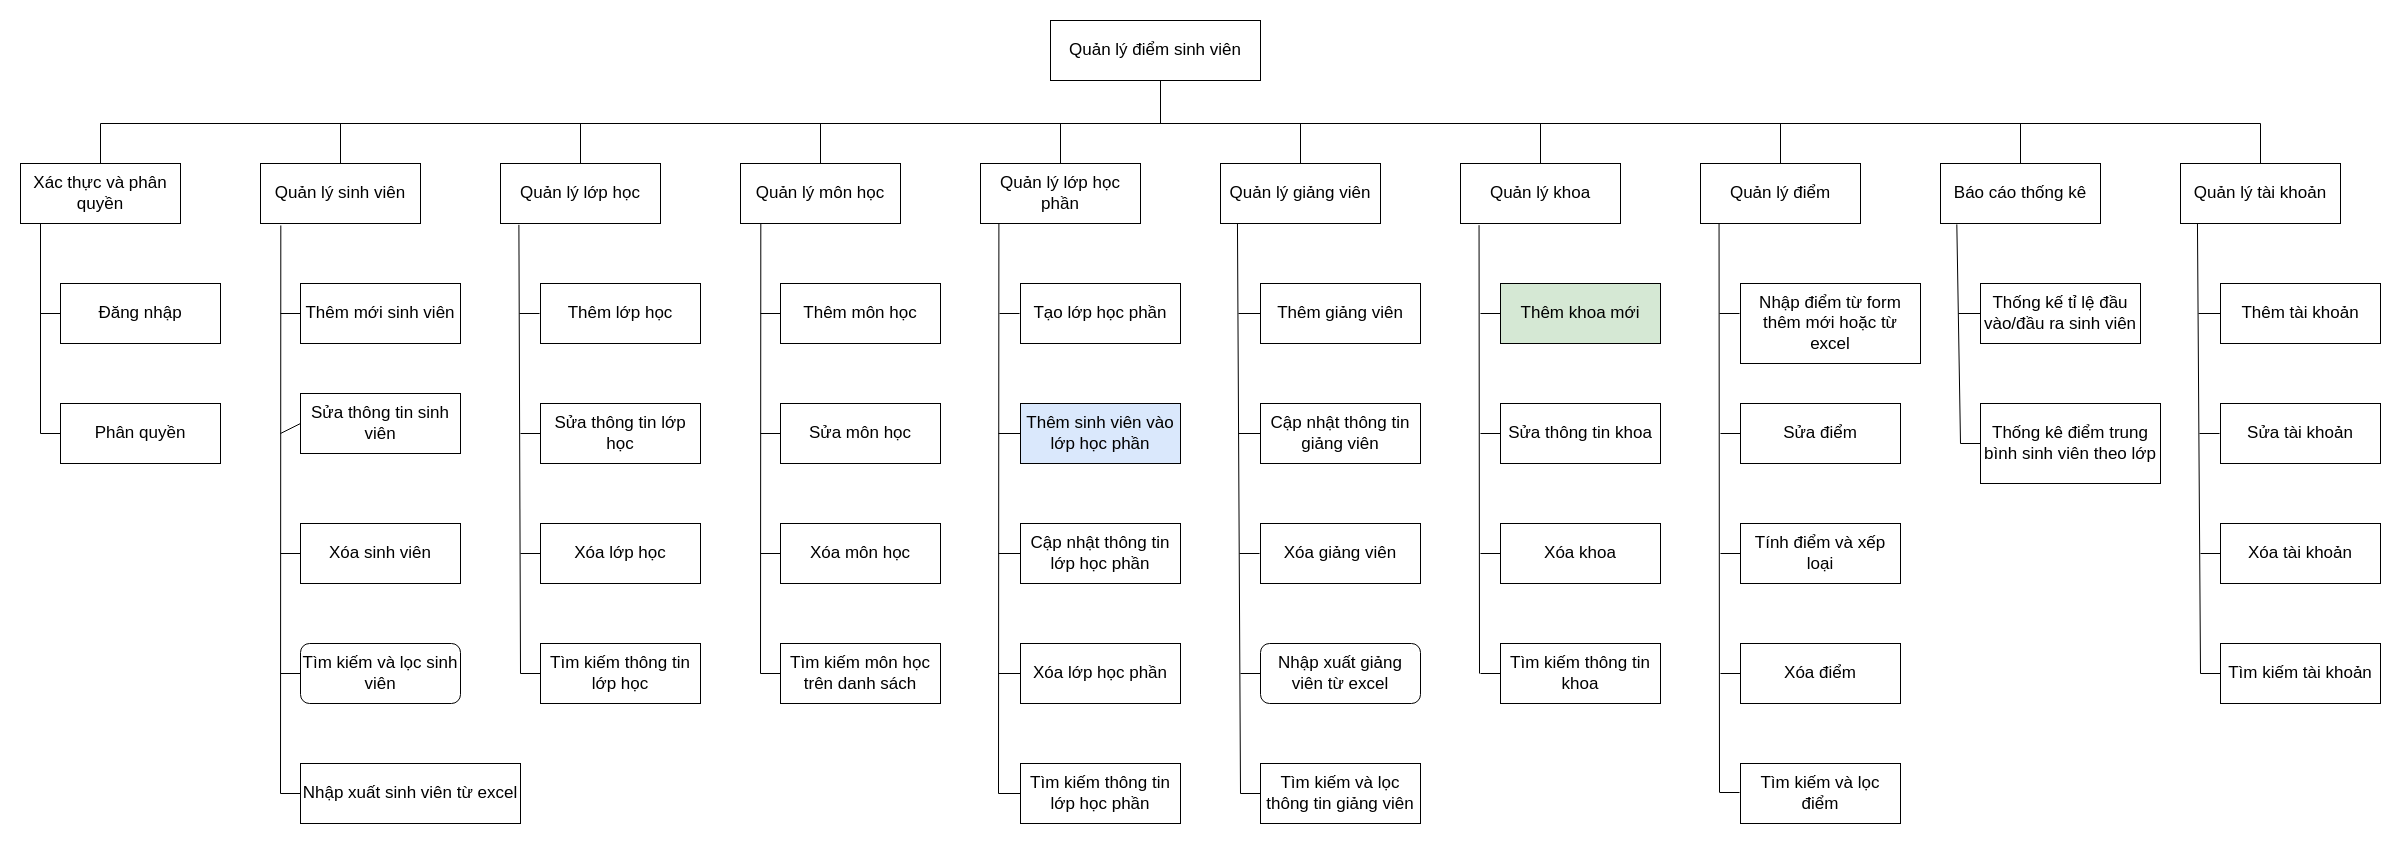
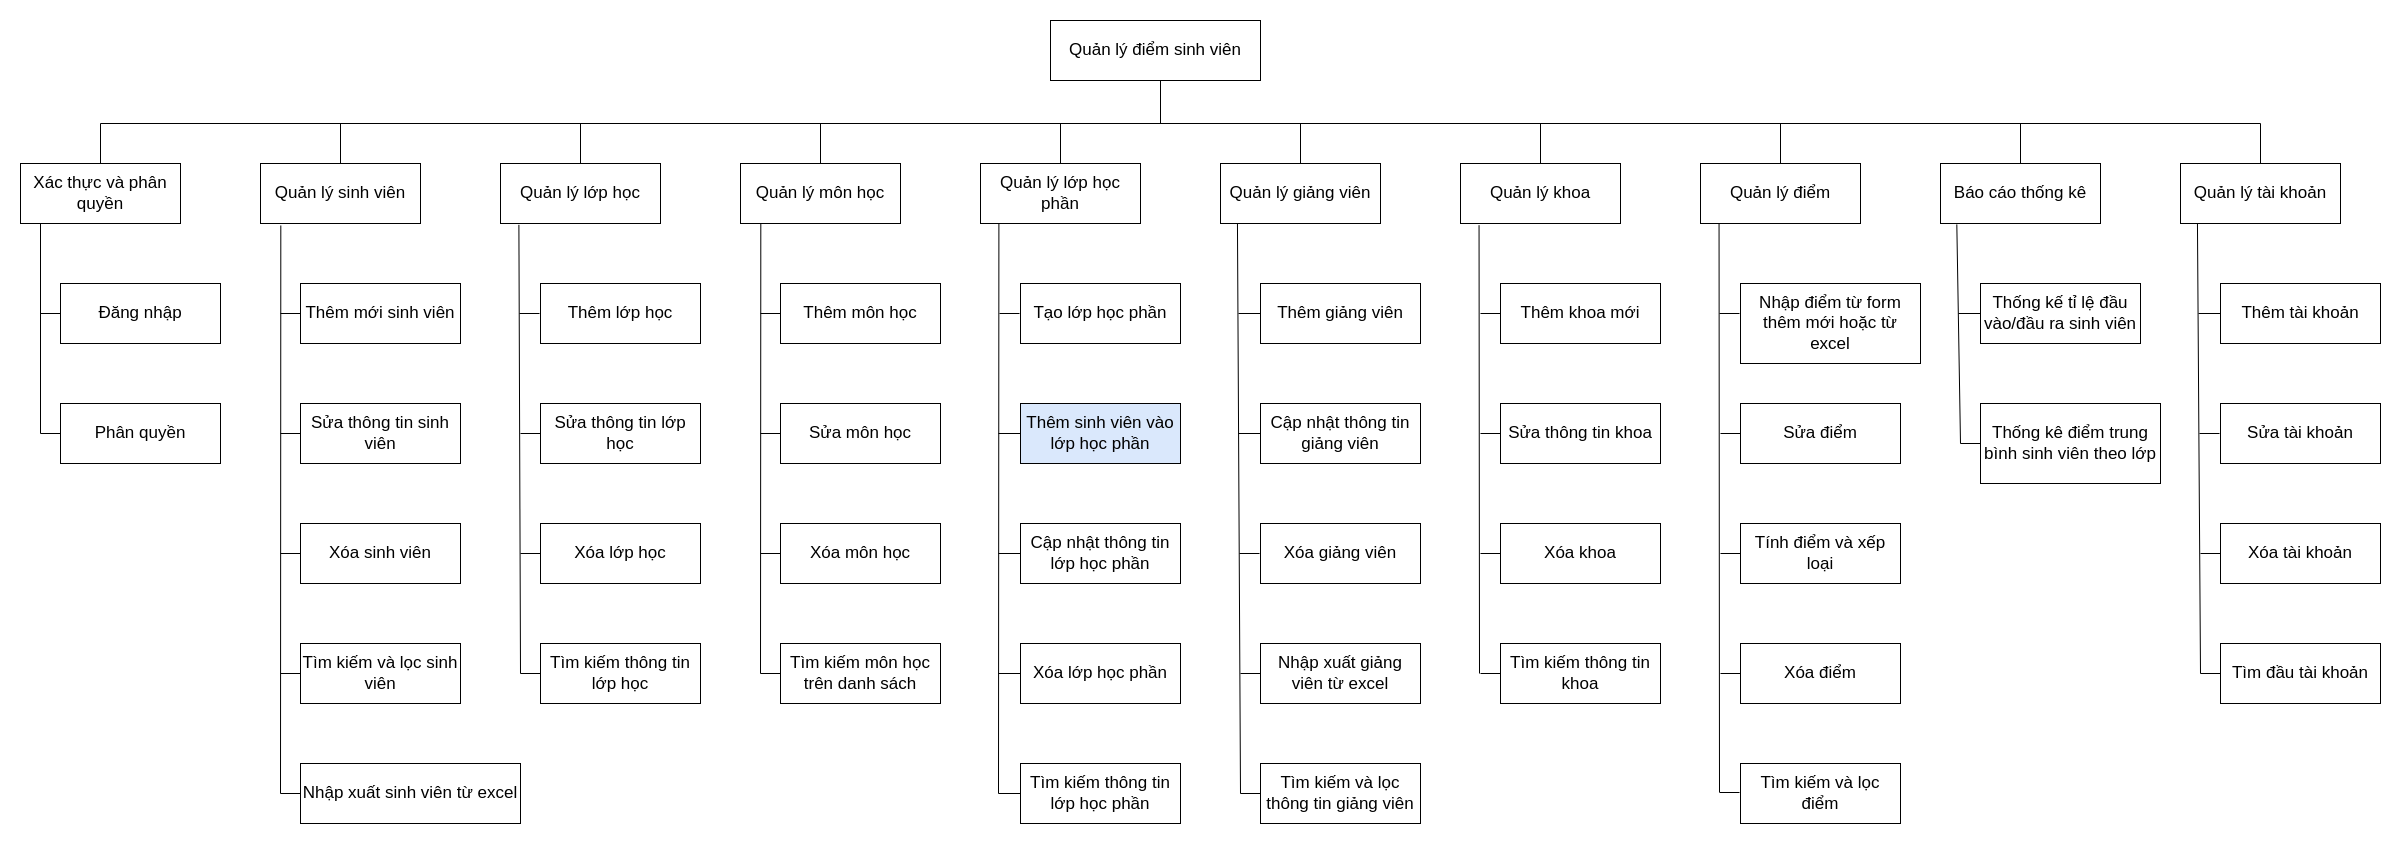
node "Thêm khoa mới": fillcolor #d5e8d4 -> #ffffff
node "Sửa thông tin sinh viên": moved (381, 424) -> (381, 434)
node "Tìm kiếm và lọc sinh viên": shape rounded rectangle -> rectangle
node "Nhập xuất giảng viên từ excel": shape rounded rectangle -> rectangle
node "Tìm kiếm tài khoản": label "Tìm kiếm tài khoản" -> "Tìm đầu tài khoản"
